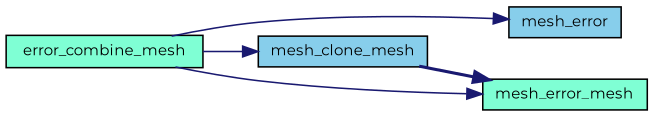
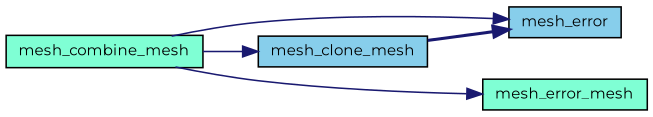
node "error_combine_mesh": label "error_combine_mesh" -> "mesh_combine_mesh"
edge "mesh_clone_mesh" -> "mesh_error_mesh": now "mesh_clone_mesh" -> "mesh_error"
